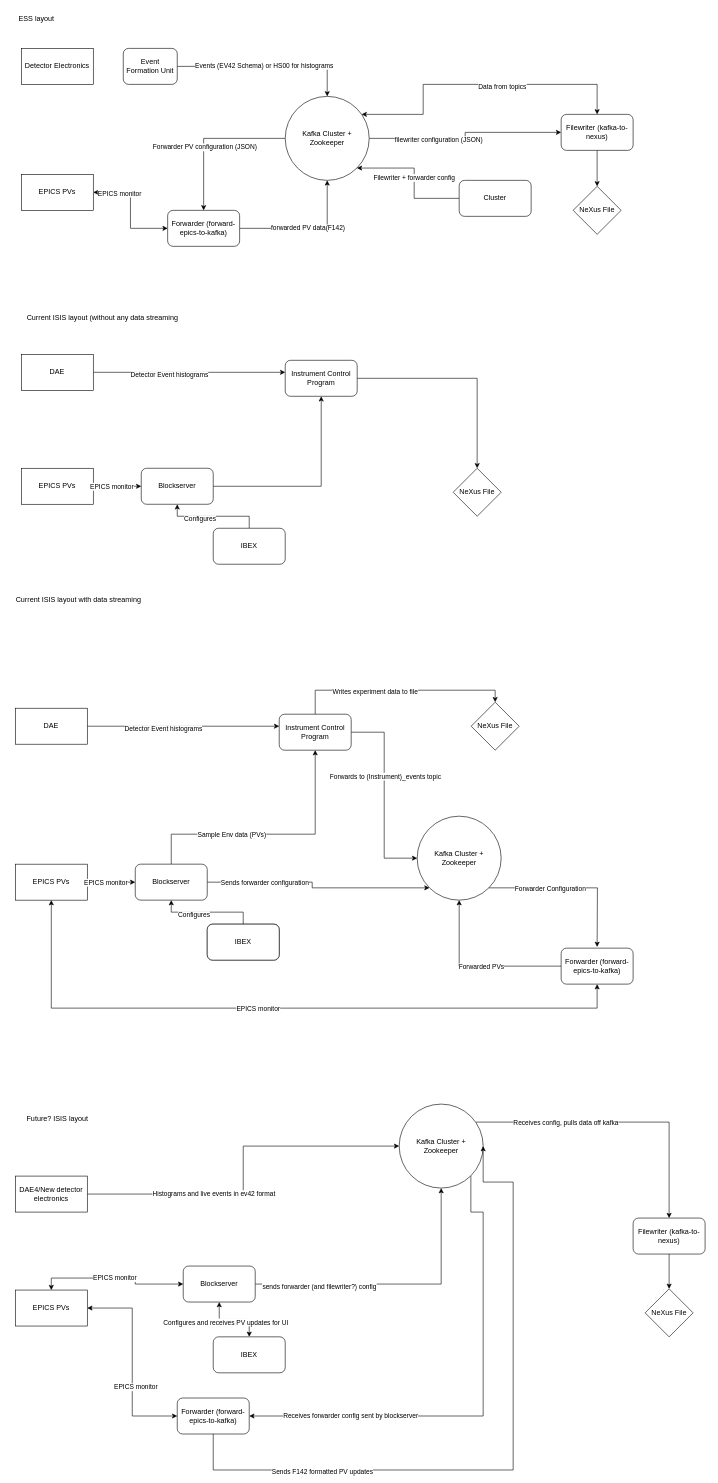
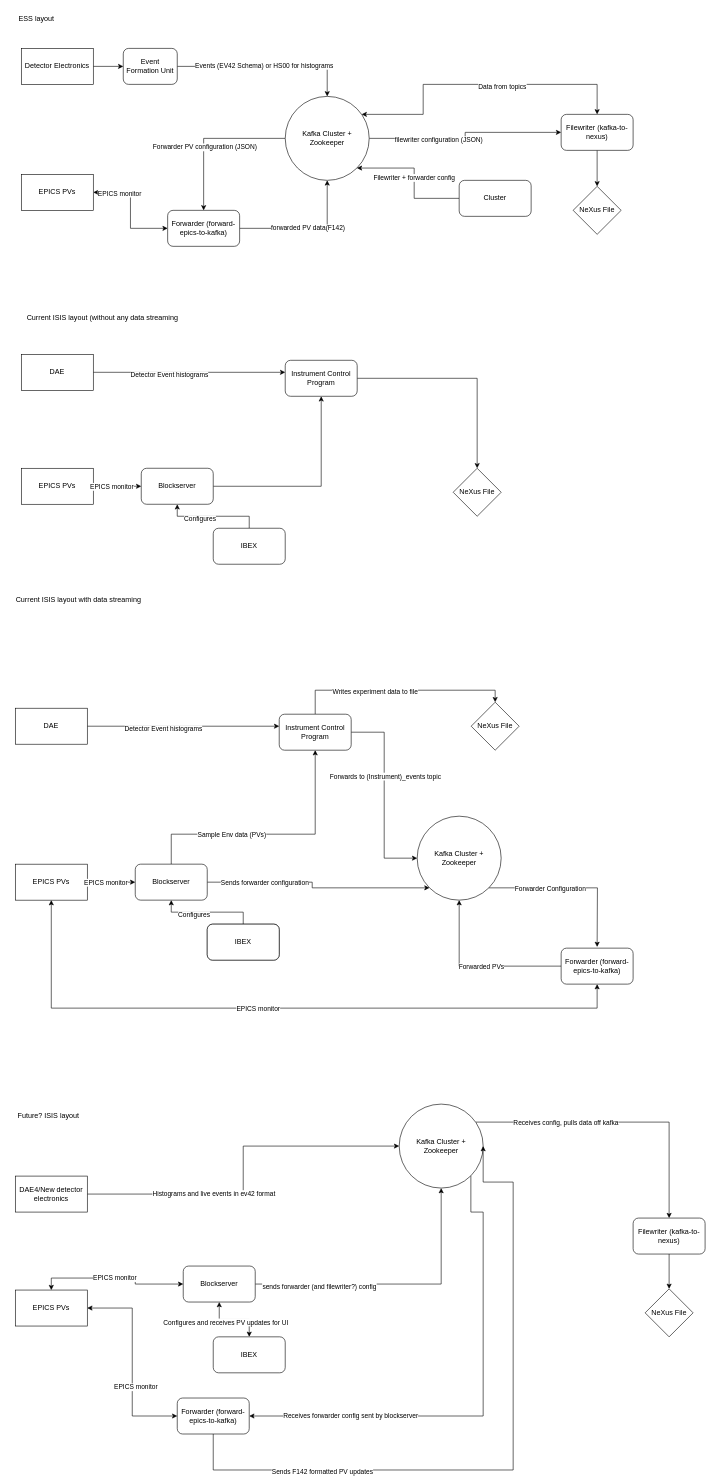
edge "Detector Electronics" -> "Event Formation Unit": added
node "Future? ISIS layout": moved (57, 1119) -> (48, 1116)
